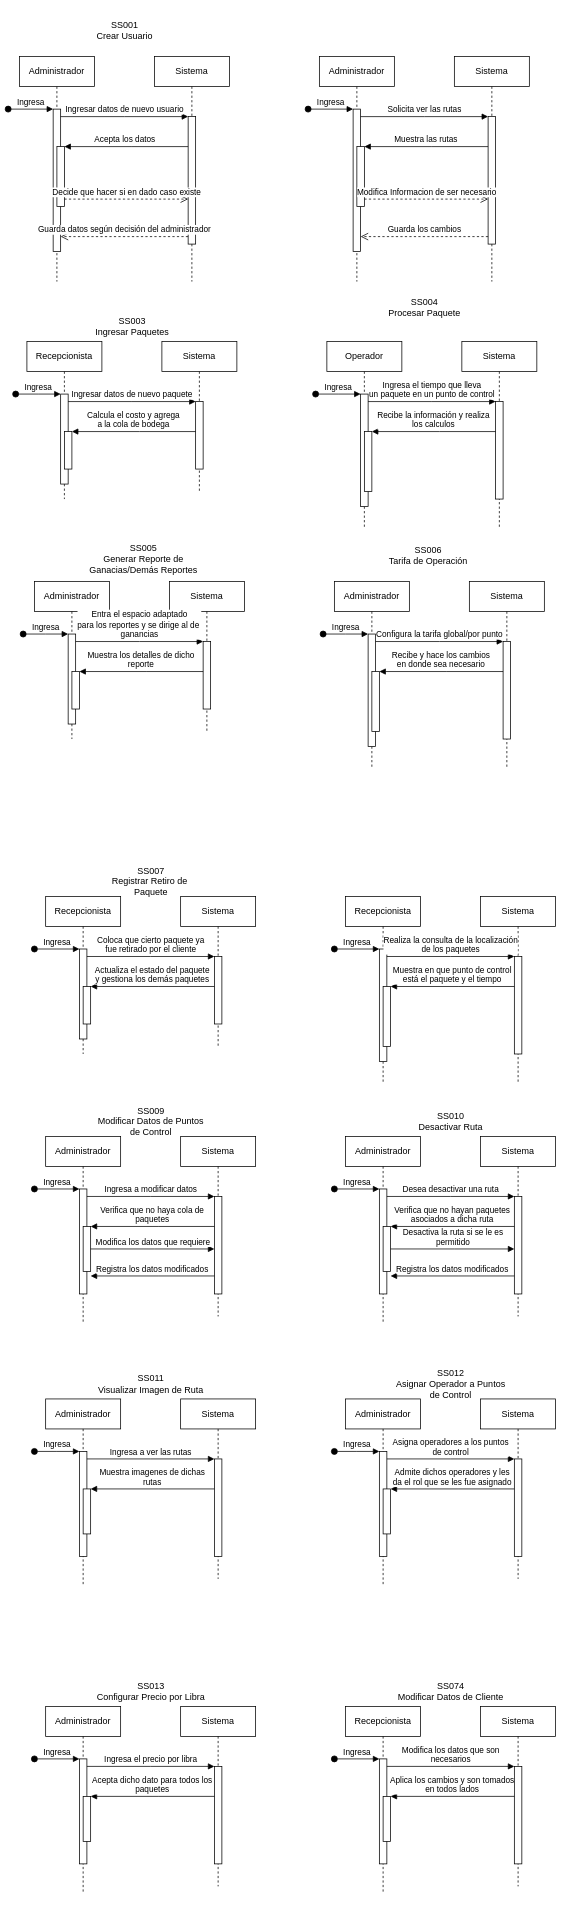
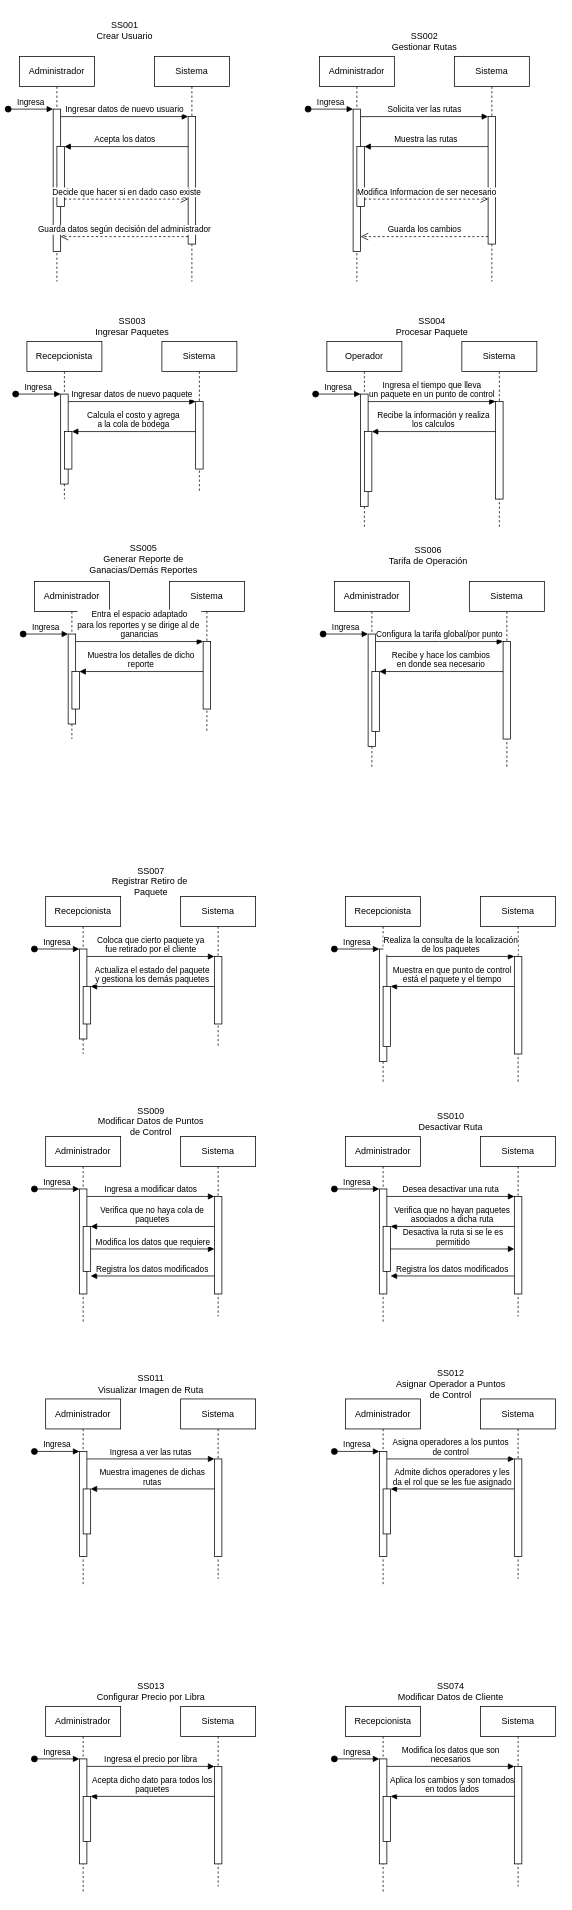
node "SS002 Gestionar Rutas": added
node "SS004 Procesar Paquete": moved (424, 308) -> (432, 327)
